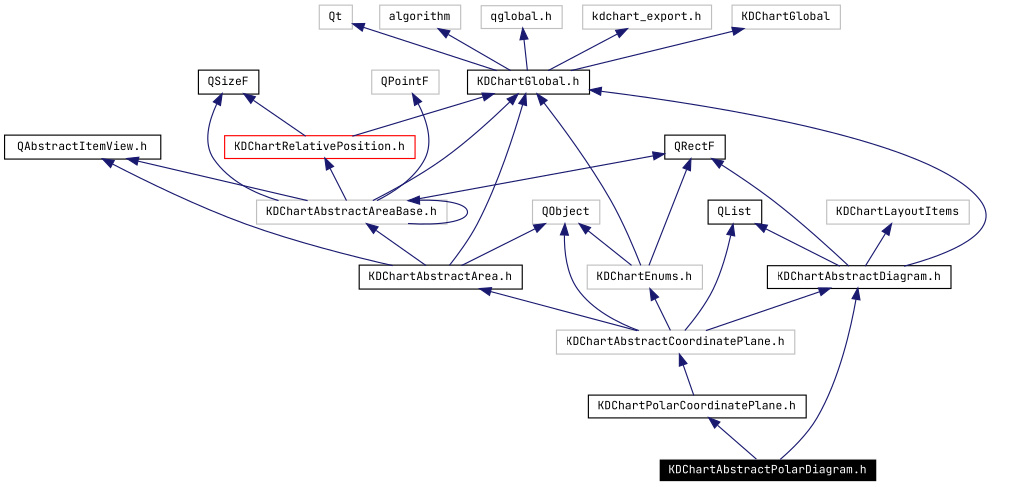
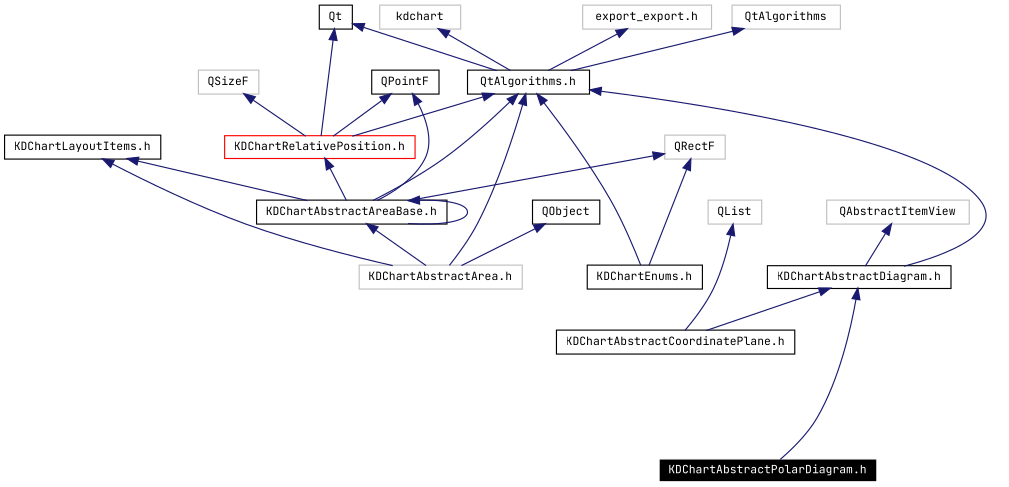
node "Qt": color grey75 -> black
node "algorithm": label "algorithm" -> "kdchart"
node "qglobal.h": removed
node "kdchart_export.h": label "kdchart_export.h" -> "export_export.h"
node "KDChartGlobal": label "KDChartGlobal" -> "QtAlgorithms"
node "QSizeF": color black -> grey75
node "QPointF": color grey75 -> black
node "KDChartGlobal.h": label "KDChartGlobal.h" -> "QtAlgorithms.h"
edge "KDChartRelativePosition.h" -> "Qt": added
edge "KDChartRelativePosition.h" -> "QPointF": added
node "QAbstractItemView.h": label "QAbstractItemView.h" -> "KDChartLayoutItems.h"
node "QRectF": color black -> grey75
edge "KDChartAbstractAreaBase.h" -> "QSizeF": removed
node "KDChartAbstractAreaBase.h": color grey75 -> black
node "QObject": color grey75 -> black
node "QList": color black -> grey75
edge "KDChartAbstractDiagram.h" -> "QRectF": removed
node "KDChartLayoutItems": label "KDChartLayoutItems" -> "QAbstractItemView"
edge "KDChartEnums.h" -> "QObject": removed
edge "KDChartAbstractDiagram.h" -> "QList": removed
node "KDChartAbstractArea.h": color black -> grey75
node "KDChartEnums.h": color grey75 -> black
edge "KDChartAbstractCoordinatePlane.h" -> "QObject": removed
edge "KDChartAbstractCoordinatePlane.h" -> "KDChartAbstractArea.h": removed
edge "KDChartAbstractCoordinatePlane.h" -> "KDChartEnums.h": removed
node "KDChartAbstractCoordinatePlane.h": color grey75 -> black
node "KDChartPolarCoordinatePlane.h": removed
